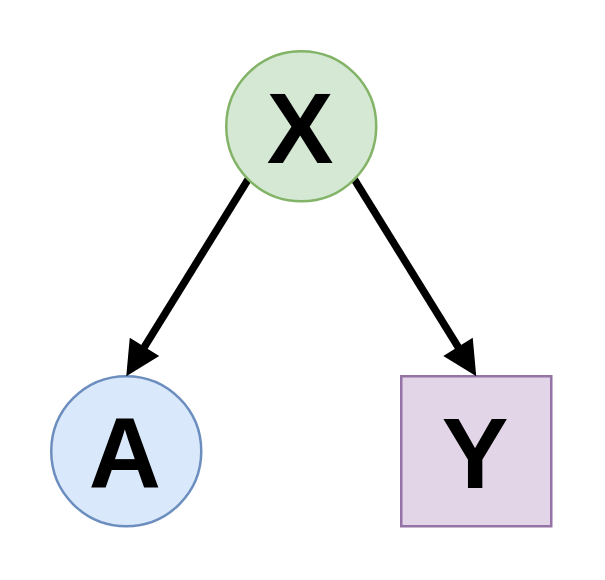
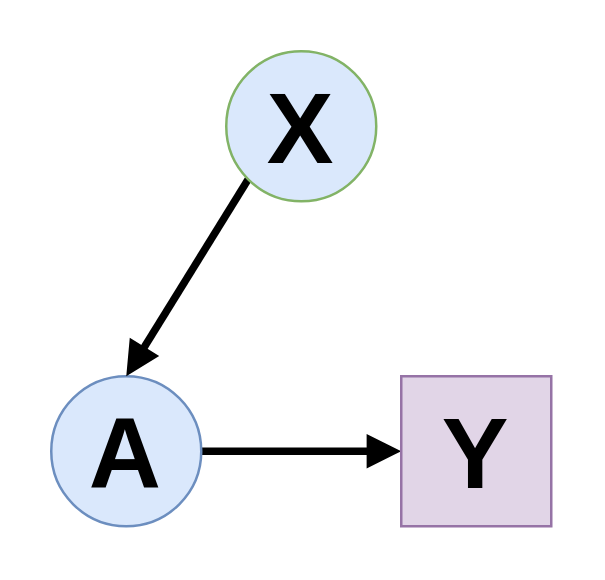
node "X": fillcolor #d5e8d4 -> #dae8fc
edge "X" -> "Y": removed
edge "A" -> "Y": added
